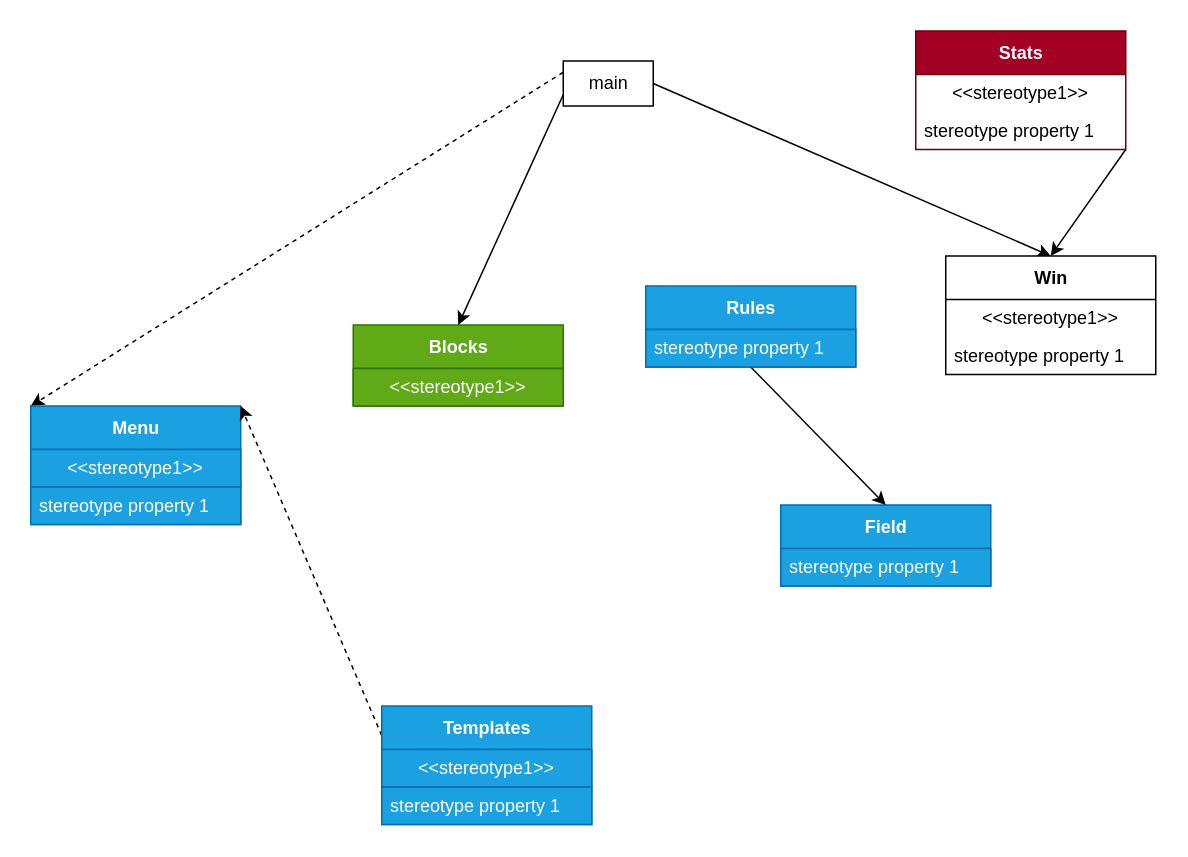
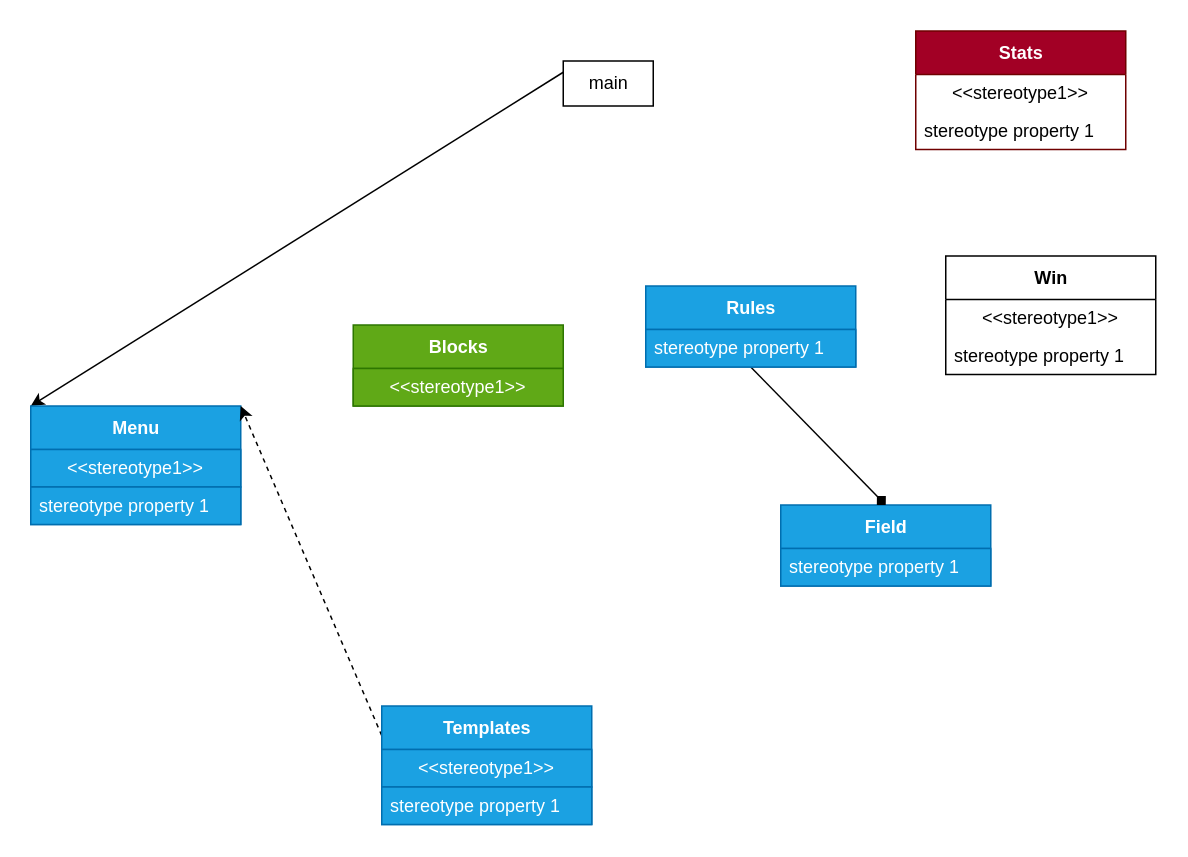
edge "main" -> "Win": removed
edge "Stats" -> "Win": removed
edge "main" -> "Blocks": removed
edge "main" -> "Menu": style dashed -> solid
edge "Rules" -> "Field": arrowhead classic -> diamond
